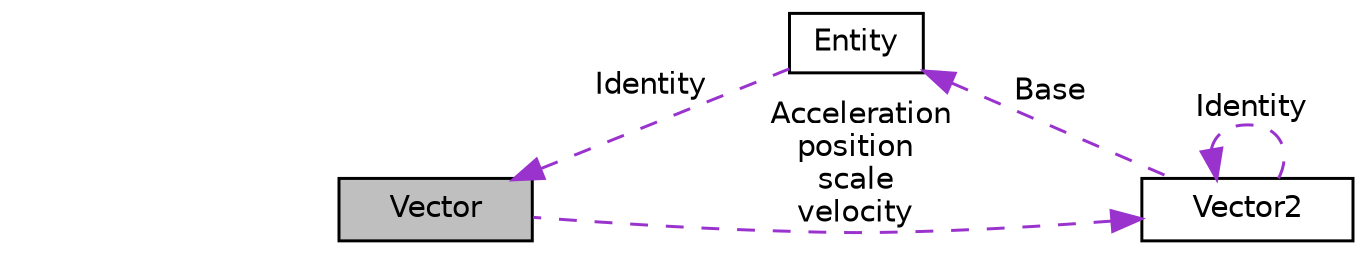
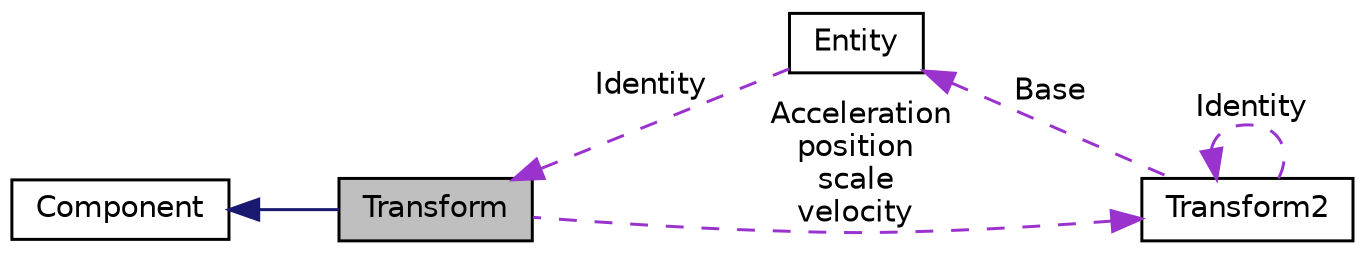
node "Component": added
node "Vector": label "Vector" -> "Transform"
node "Vector2": label "Vector2" -> "Transform2"
